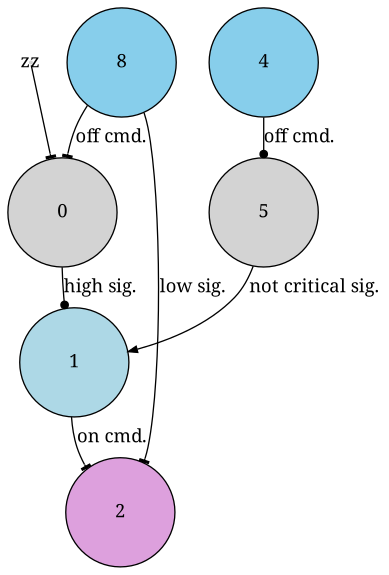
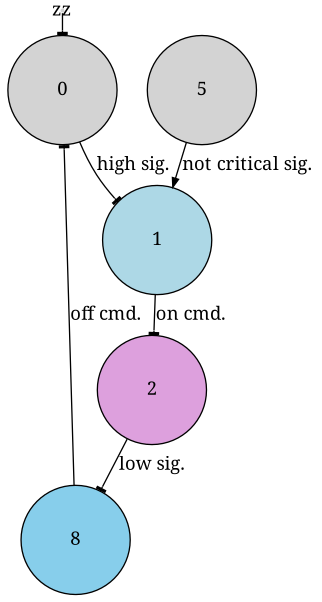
node "4": removed
edge "0" -> "1": arrowhead dot -> tee
edge "8" -> "2": reversed
